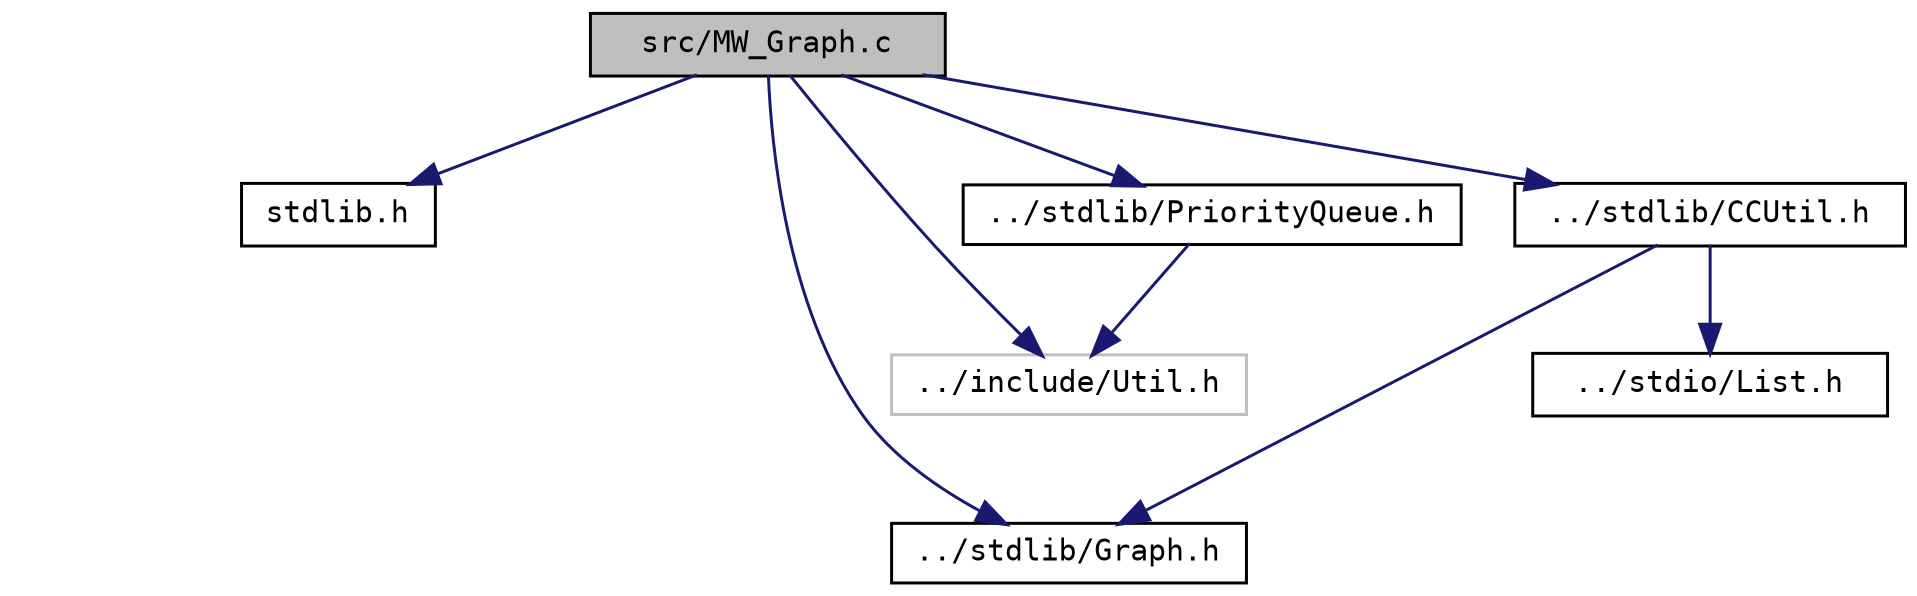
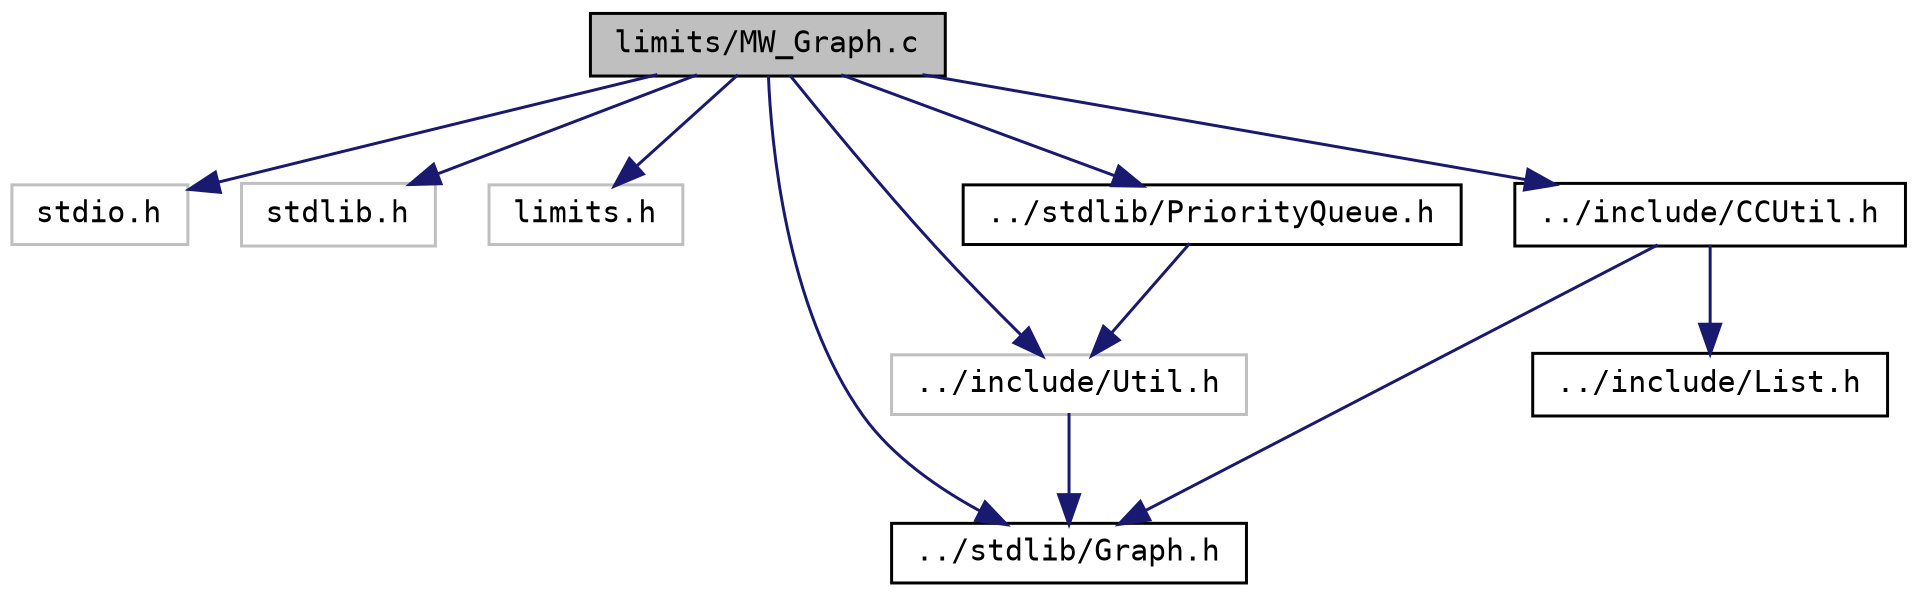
node "src/MW_Graph.c": label "src/MW_Graph.c" -> "limits/MW_Graph.c"
node "stdio.h": added
node "stdlib.h": color black -> grey75
node "limits.h": added
node "../stdlib/CCUtil.h": label "../stdlib/CCUtil.h" -> "../include/CCUtil.h"
node "../stdio/List.h": label "../stdio/List.h" -> "../include/List.h"
edge "../include/Util.h" -> "../stdlib/Graph.h": added
